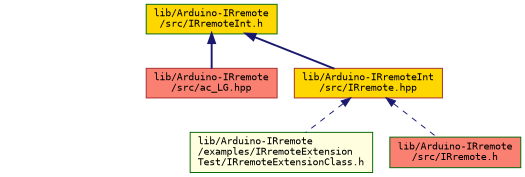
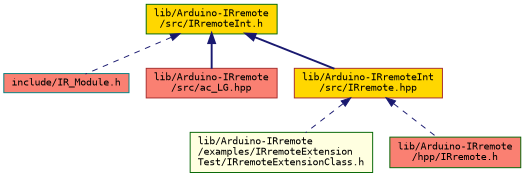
node "include/IR_Module.h": added
node "lib/Arduino-IRremote /src/IRremote.h": label "lib/Arduino-IRremote /src/IRremote.h" -> "lib/Arduino-IRremote /hpp/IRremote.h"
